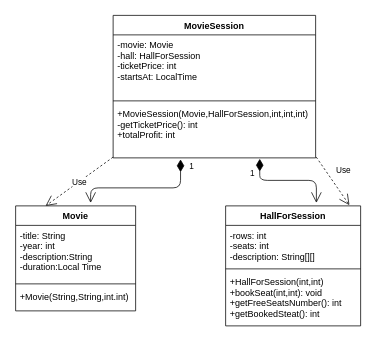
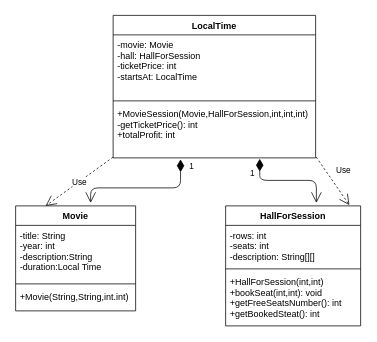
node "MovieSession": label "MovieSession" -> "LocalTime"
